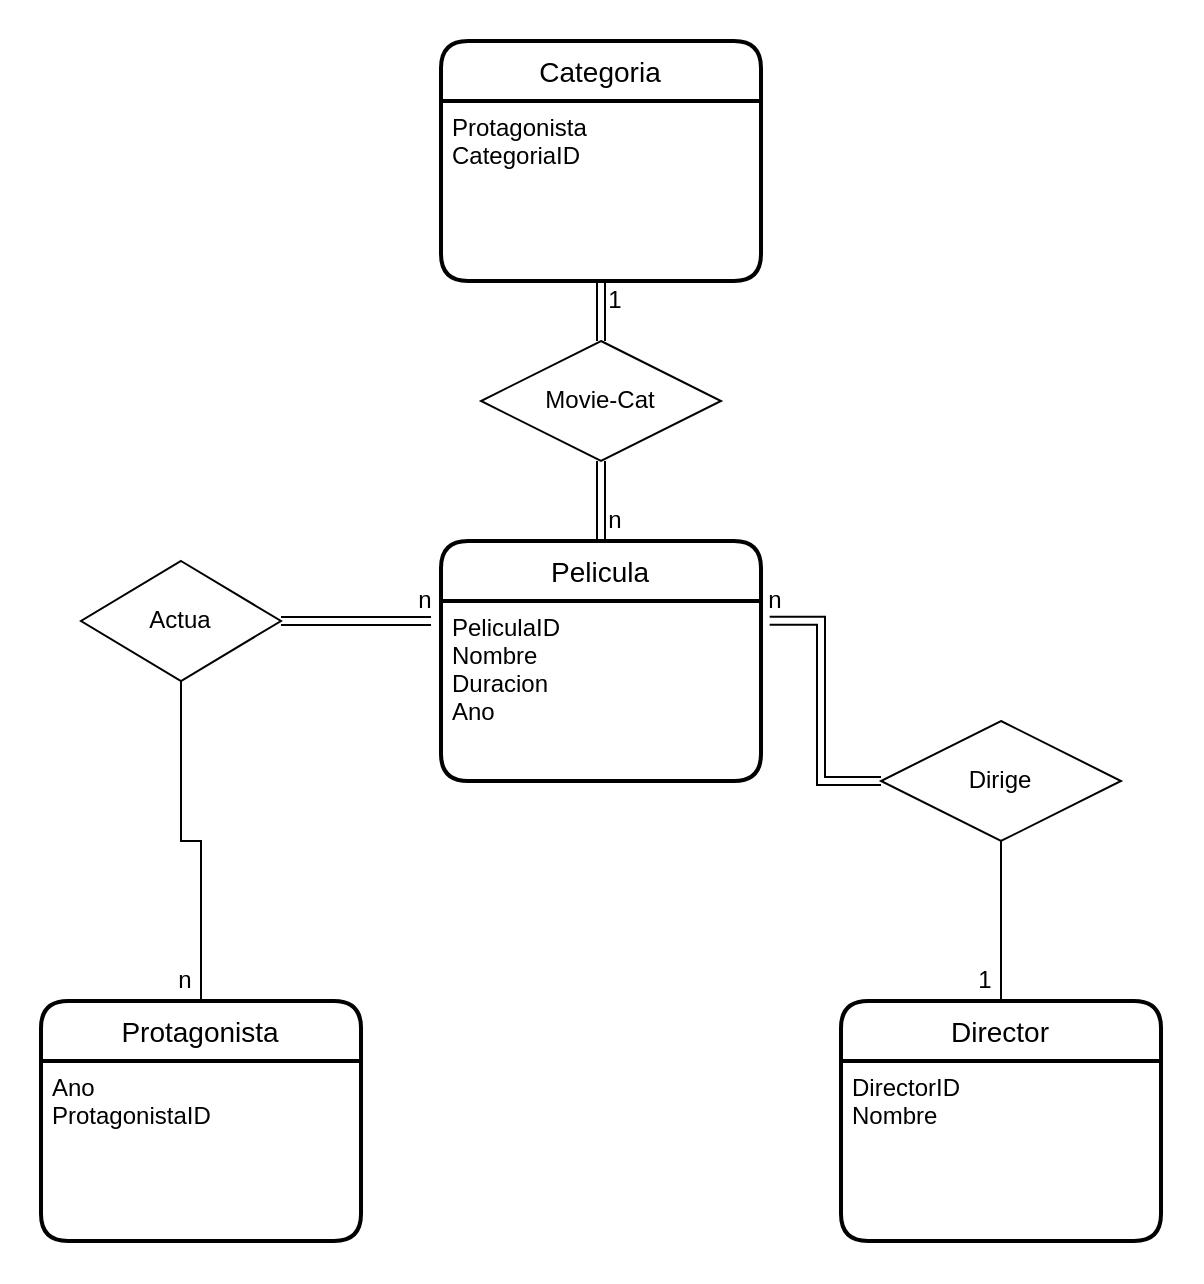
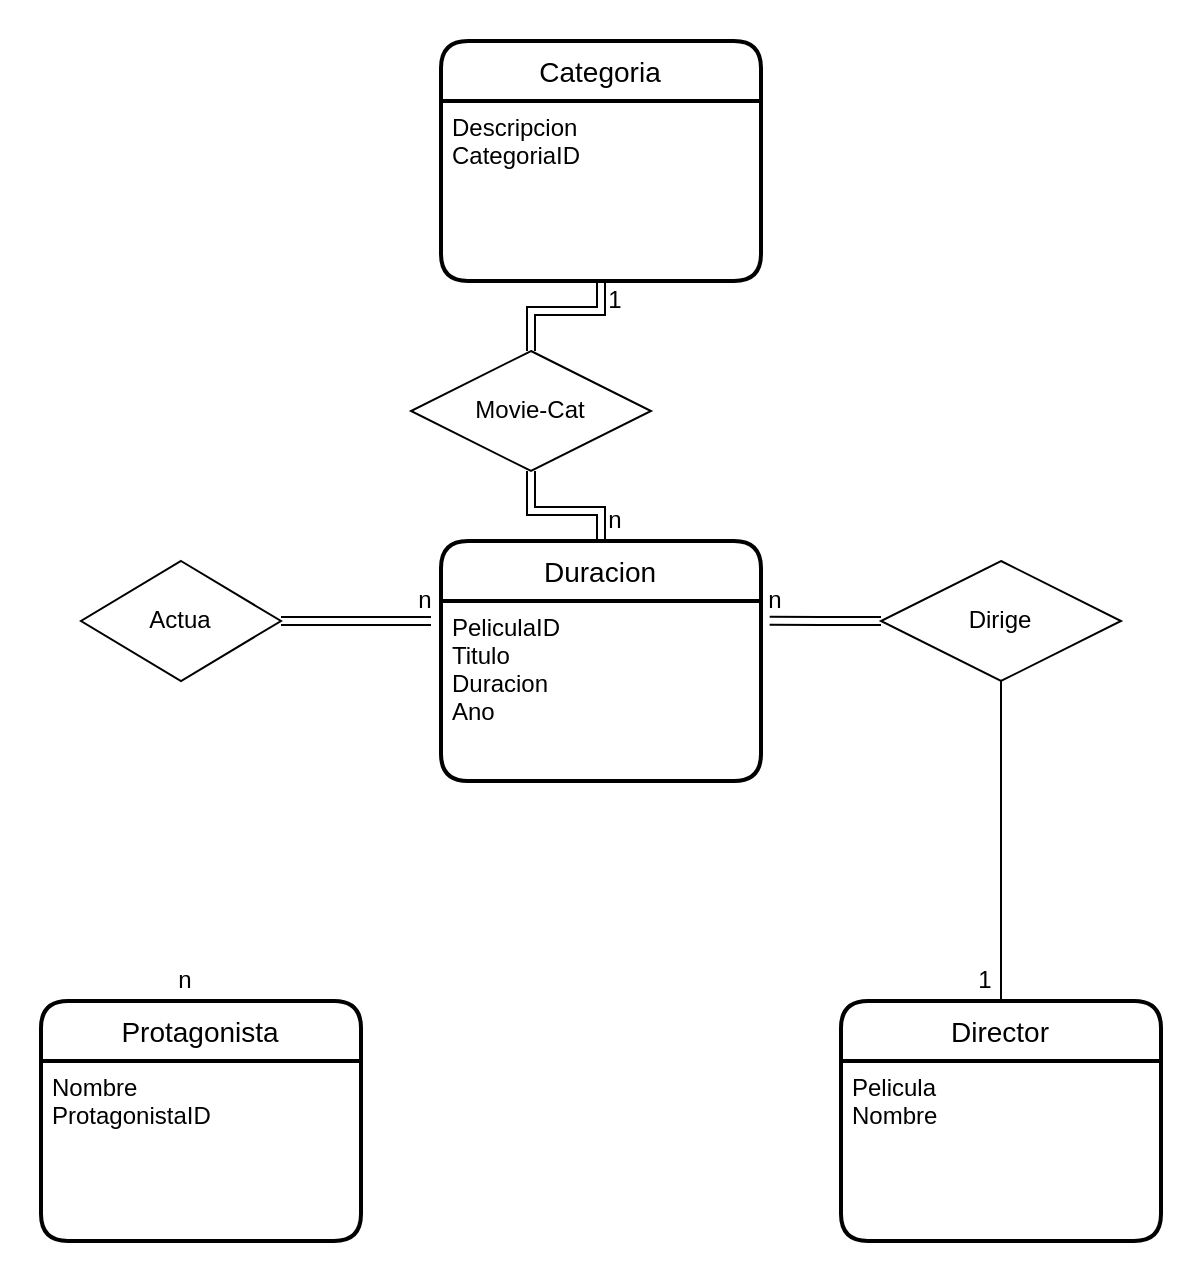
node "Protagonista CategoriaID": label "Protagonista CategoriaID" -> "Descripcion CategoriaID"
node "Movie-Cat": moved (601, 401) -> (531, 411)
node "Pelicula": label "Pelicula" -> "Duracion"
node "PeliculaID Nombre Duracion Ano": label "PeliculaID Nombre Duracion Ano" -> "PeliculaID Titulo Duracion Ano"
node "Dirige": moved (1001, 781) -> (1001, 621)
edge "Actua" -- "Protagonista": removed
node "Ano ProtagonistaID": label "Ano ProtagonistaID" -> "Nombre ProtagonistaID"
node "DirectorID Nombre": label "DirectorID Nombre" -> "Pelicula Nombre"
